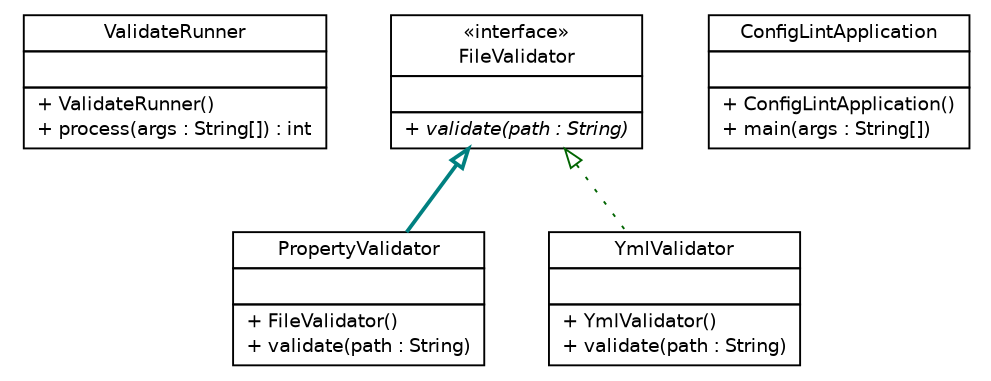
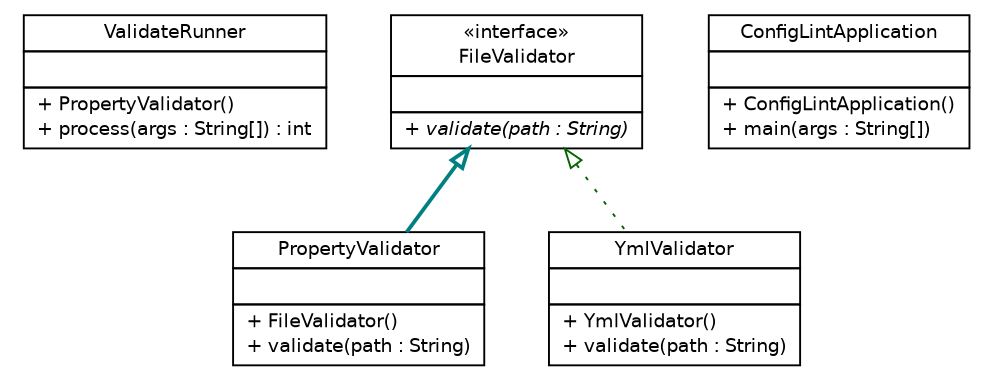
node "ValidateRunner": text "+ ValidateRunner()" -> "+ PropertyValidator()"
